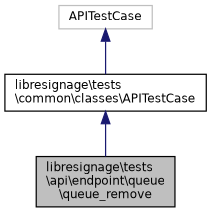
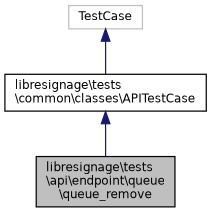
node "APITestCase": label "APITestCase" -> "TestCase"
